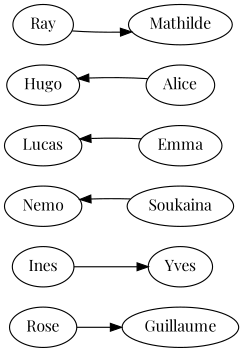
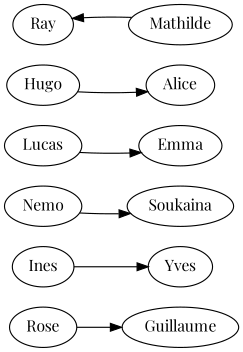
edge "Ray" -> "Mathilde": reversed
edge "Alice" -> "Hugo": reversed
edge "Emma" -> "Lucas": reversed
edge "Soukaina" -> "Nemo": reversed
